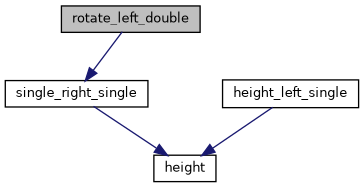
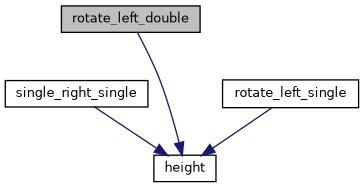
edge "rotate_left_double" -> "single_right_single": now "rotate_left_double" -> "height"
node "height_left_single": label "height_left_single" -> "rotate_left_single"
